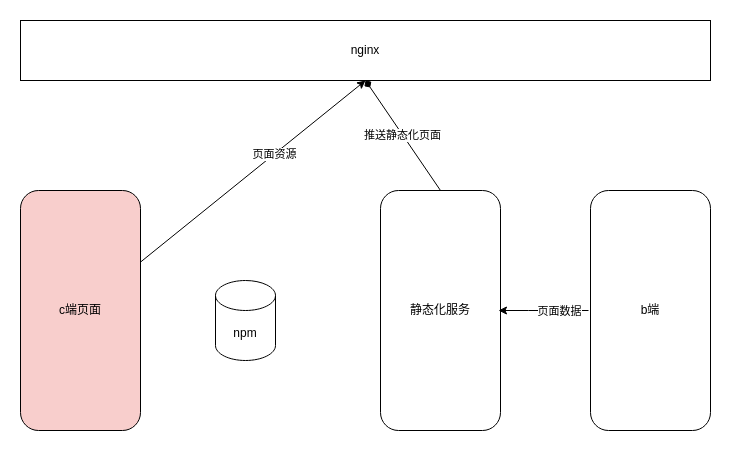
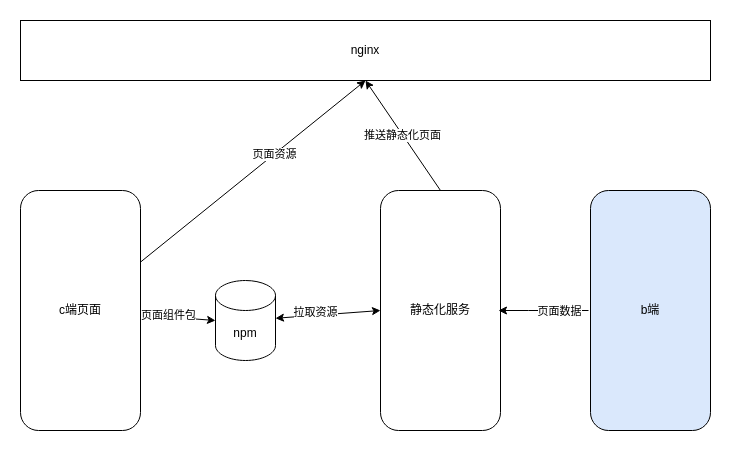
edge "静态化服务" -> "nginx": arrowhead diamond -> classic
node "c端页面": fillcolor #f8cecc -> #ffffff
node "b端": fillcolor #ffffff -> #dae8fc
edge "静态化服务" -- "npm": added, label "拉取资源"
edge "c端页面" -> "npm": added, label "页面组件包"
